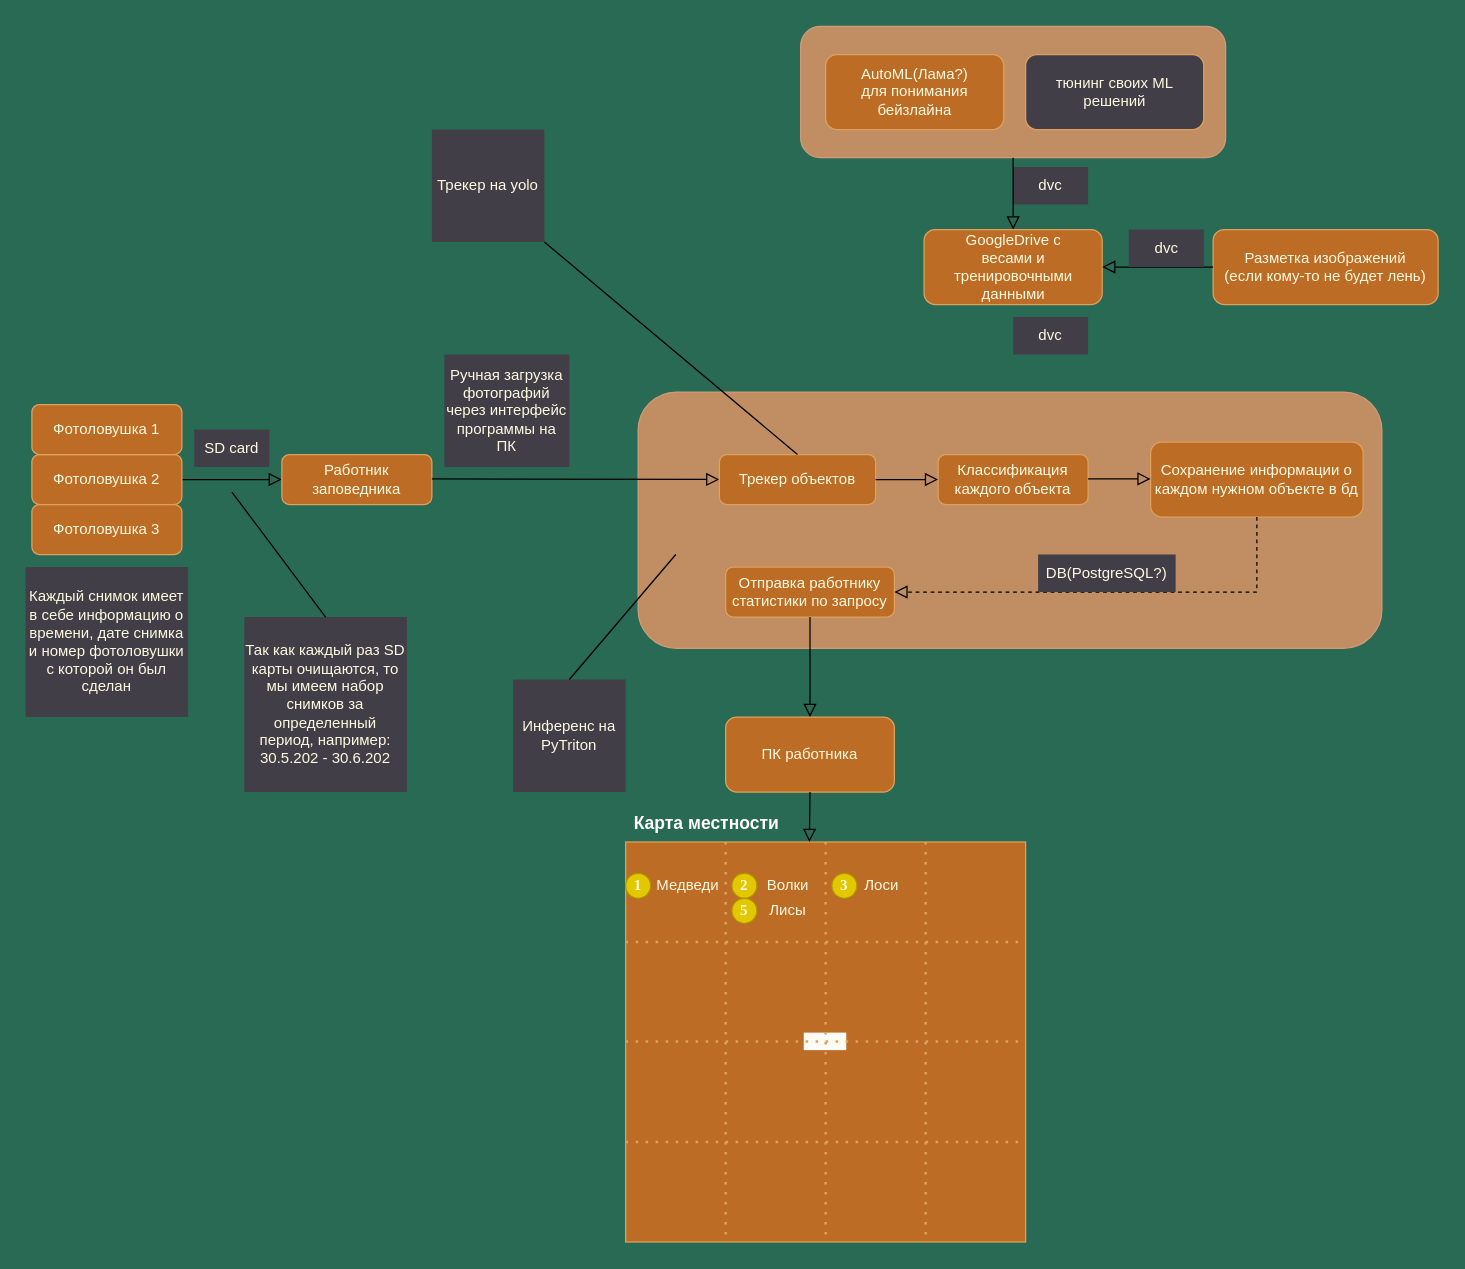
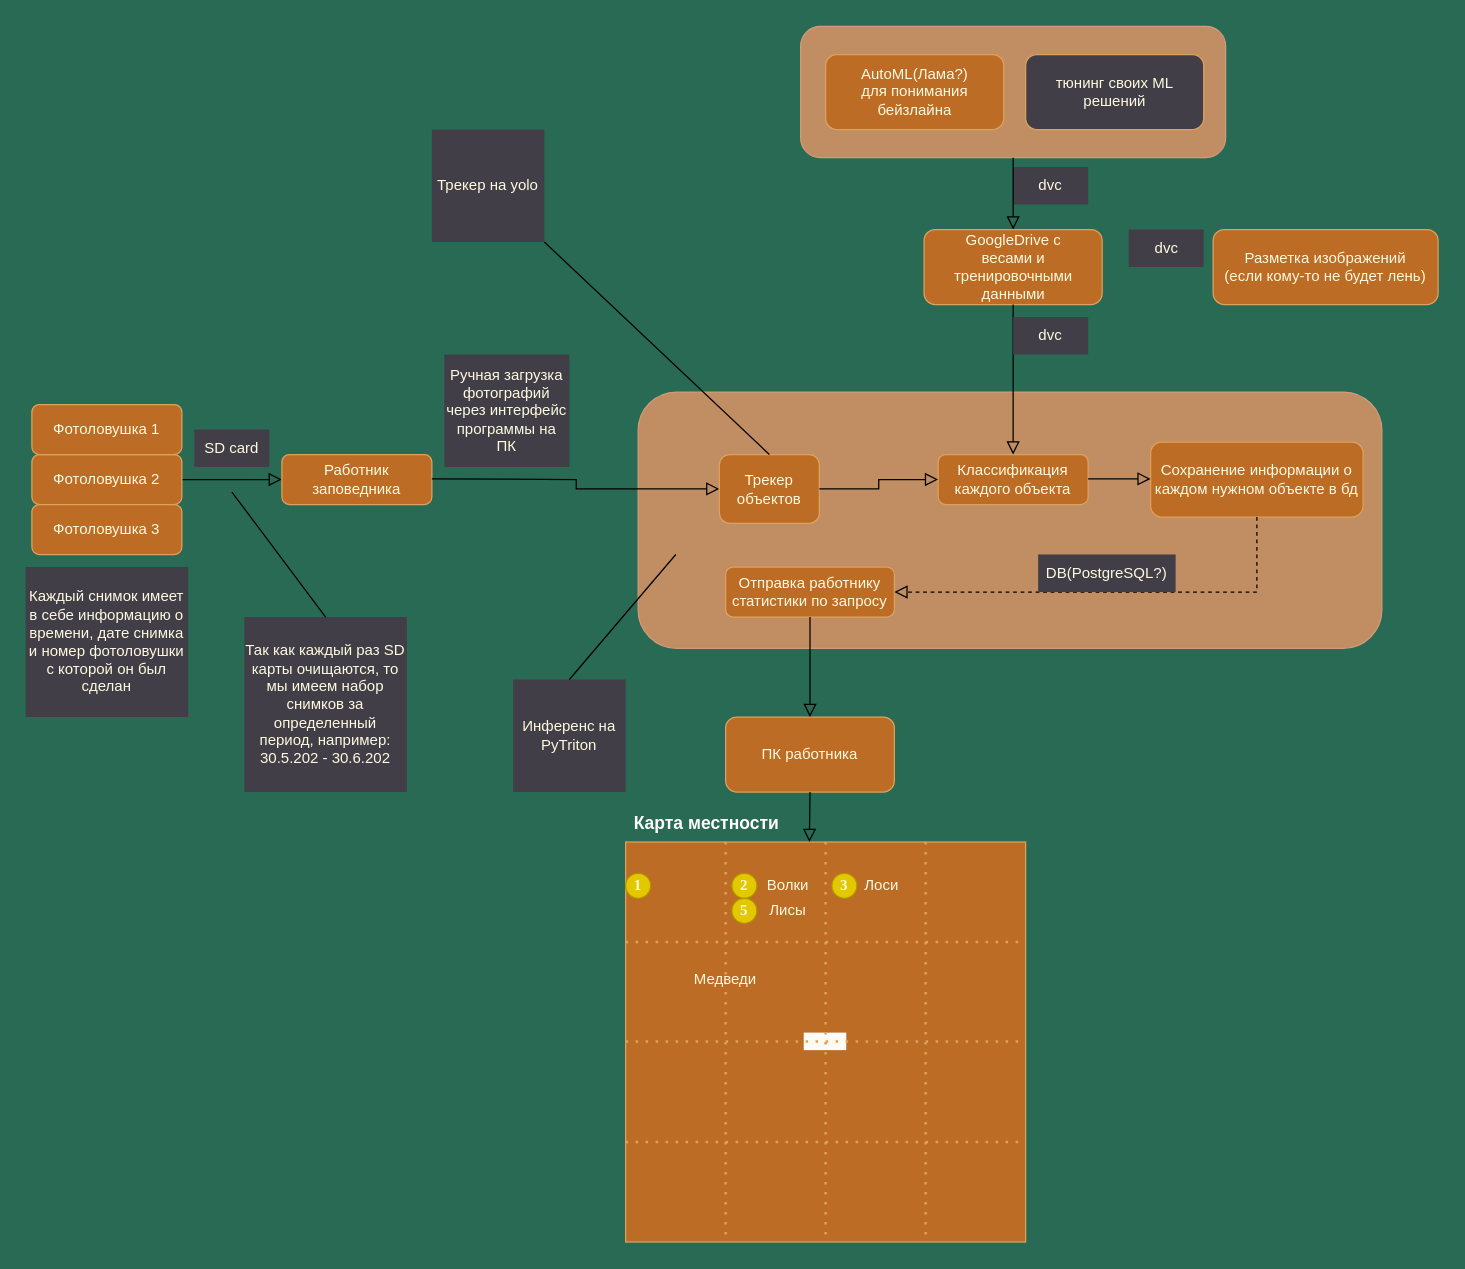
edge "Разметка изображений (если кому-то не будет лень)" -> "GoogleDrive с весами и тренировочными данными": removed
edge "GoogleDrive с весами и тренировочными данными" -> "Классификация каждого объекта": added
node "Трекер объектов": size 156x50 -> 100x69
node "Медведи": moved (688, 886) -> (726, 979)
